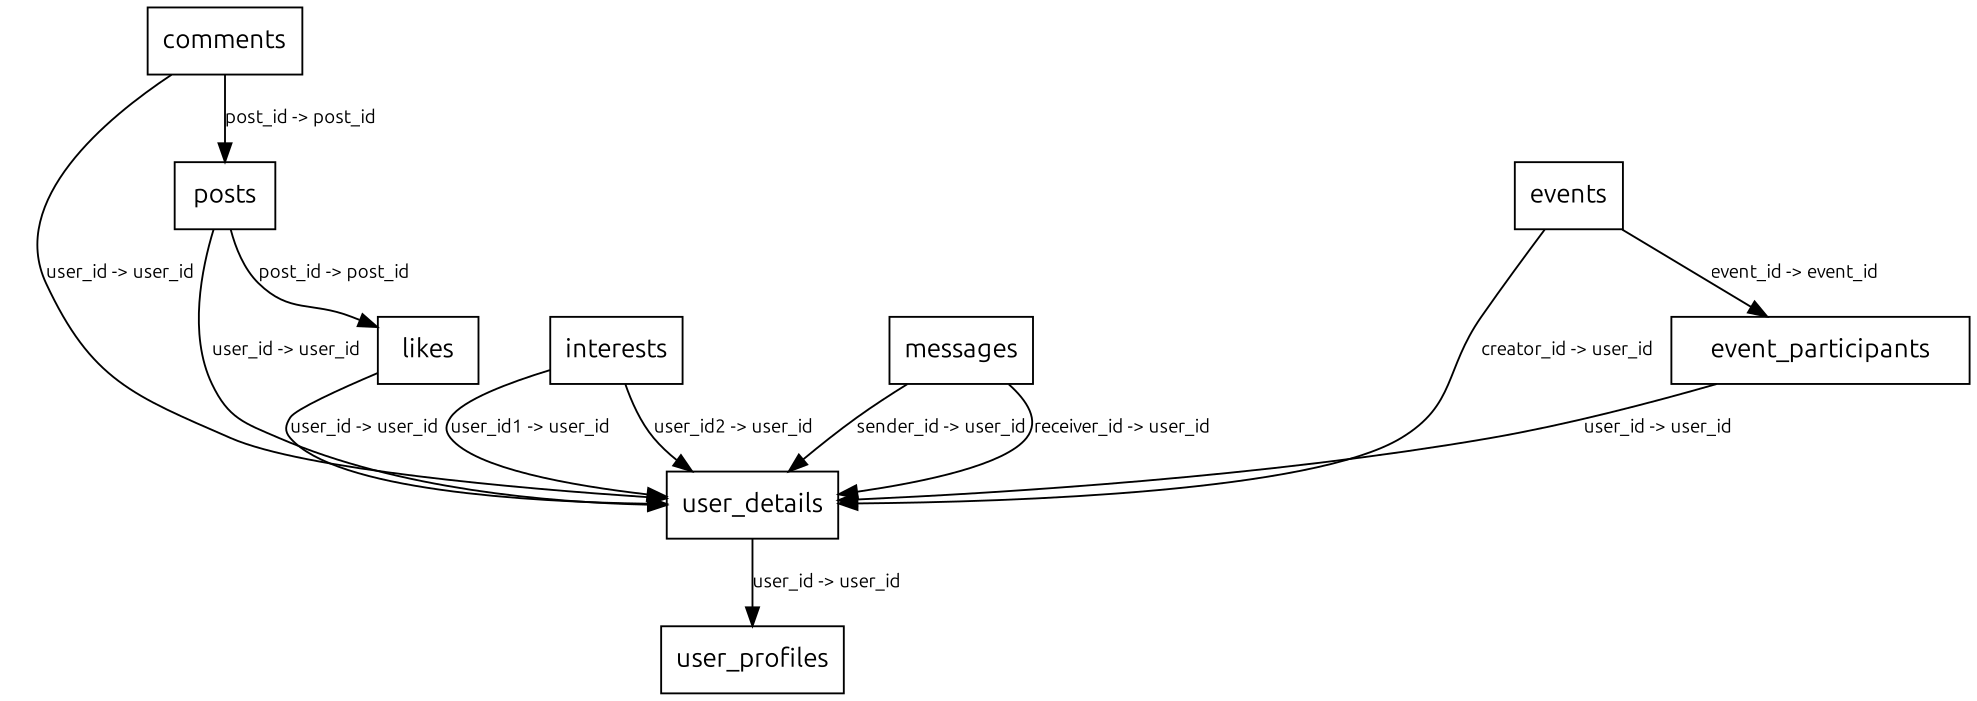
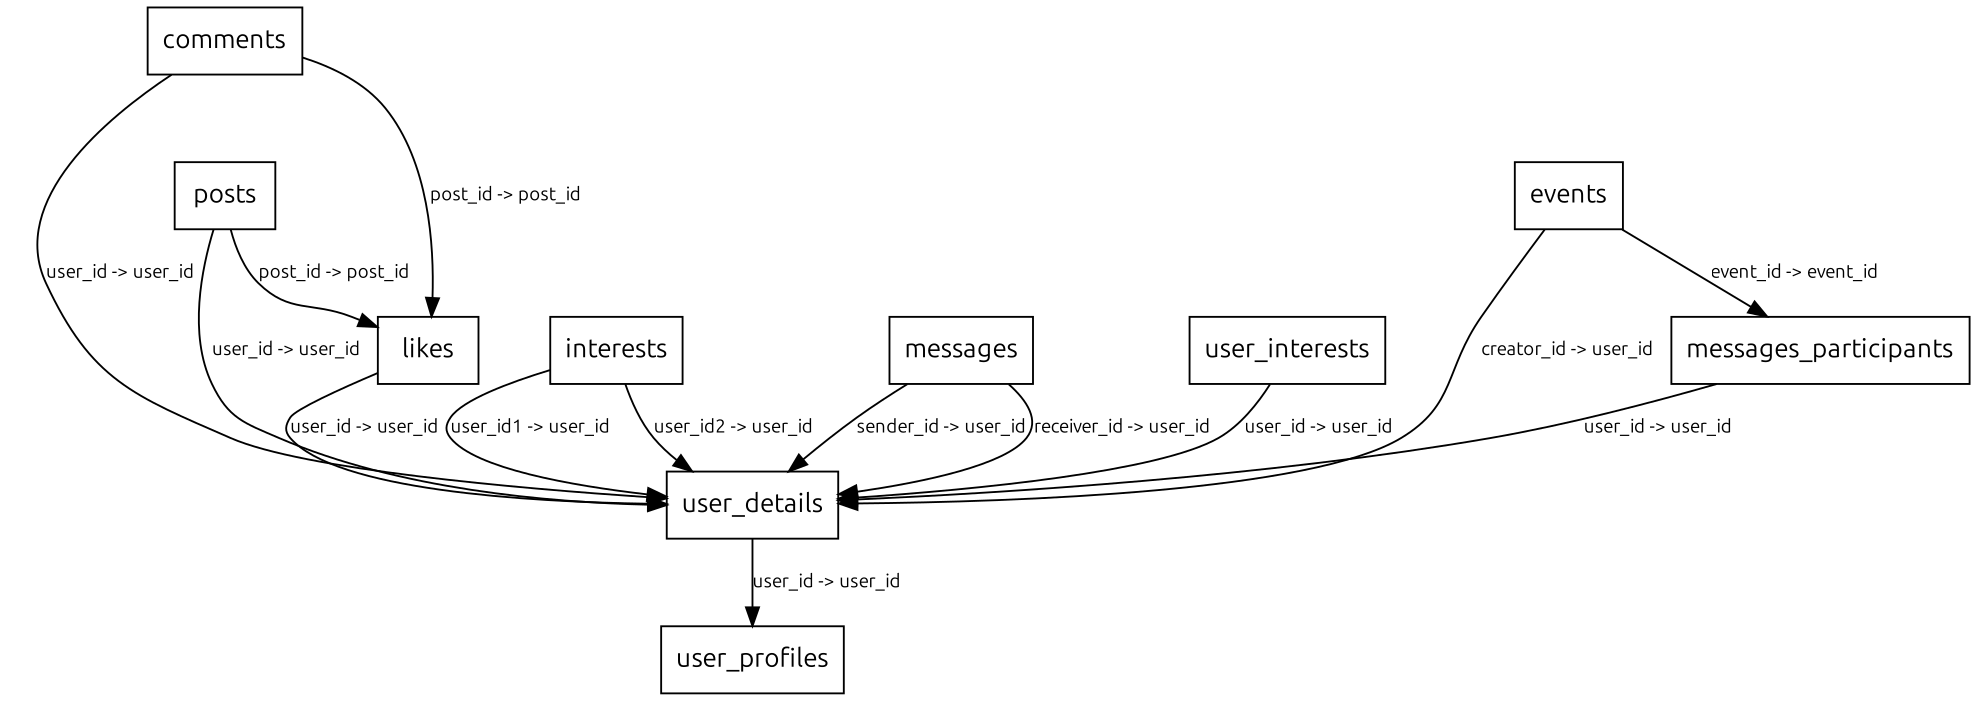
edge "comments" -> "posts": now "comments" -> "likes"
node "user_interests": added
node "event_participants": label "event_participants" -> "messages_participants"
